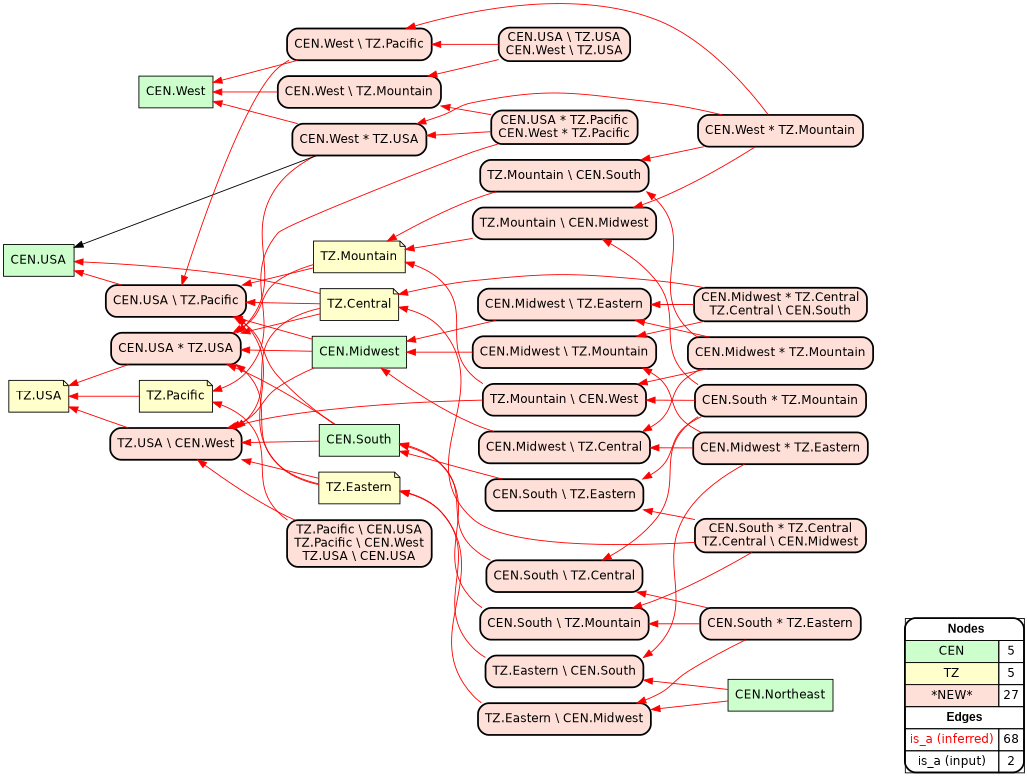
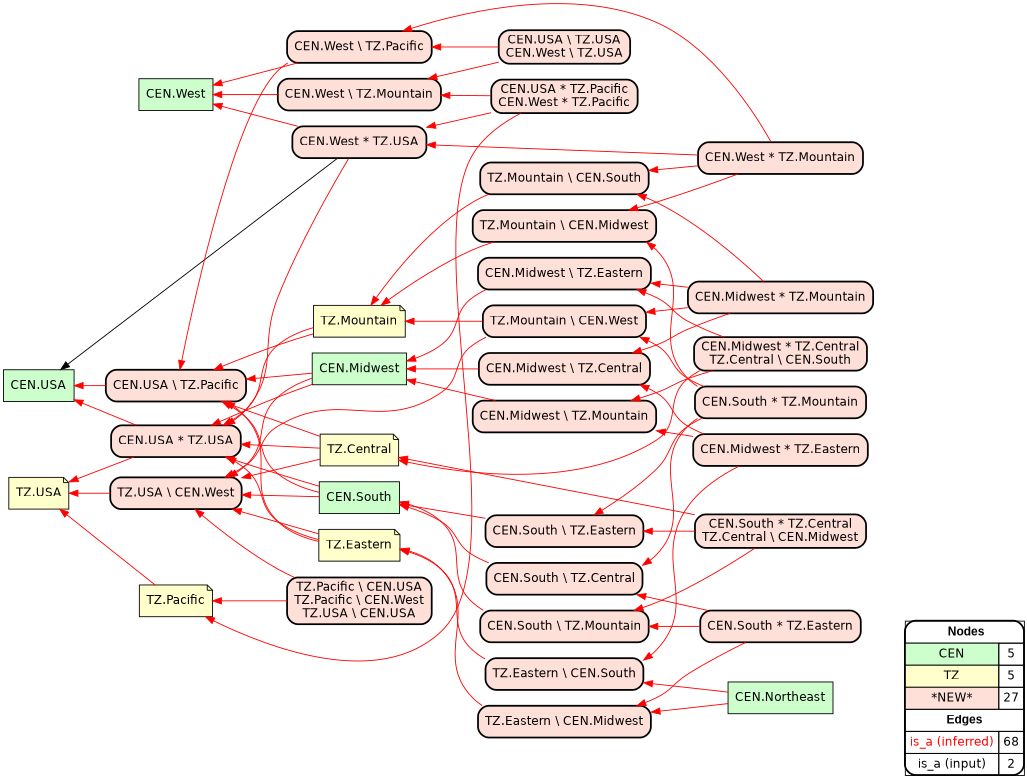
edge "TZ.Central" -> "CEN.USA": now "CEN.USA * TZ.USA" -> "CEN.USA"
